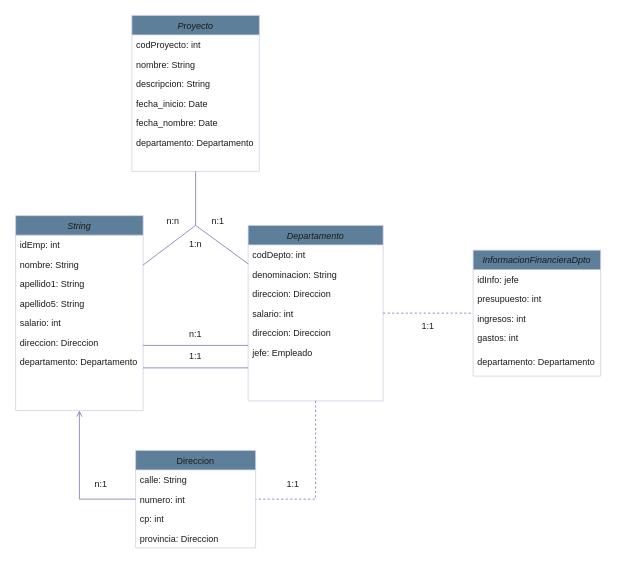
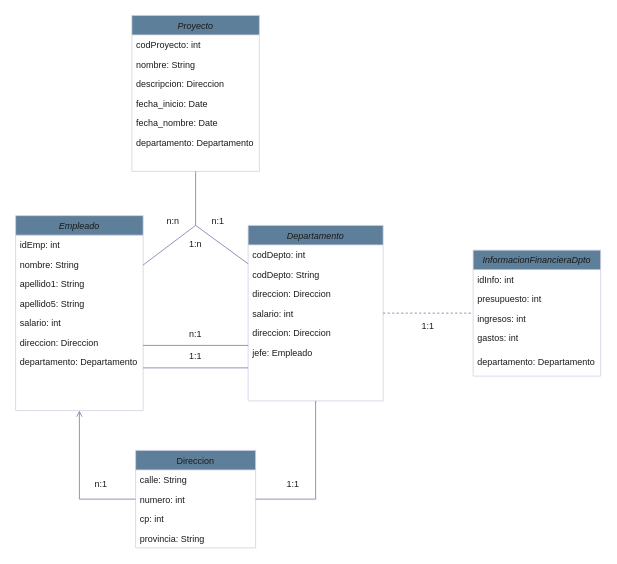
node "descripcion: String": label "descripcion: String" -> "descripcion: Direccion"
node "String": label "String" -> "Empleado"
node "denominacion: String": label "denominacion: String" -> "codDepto: String"
node "idInfo: jefe": label "idInfo: jefe" -> "idInfo: int"
edge "Departamento" -- "numero: int": style dashed -> solid
node "provincia: Direccion": label "provincia: Direccion" -> "provincia: String"
